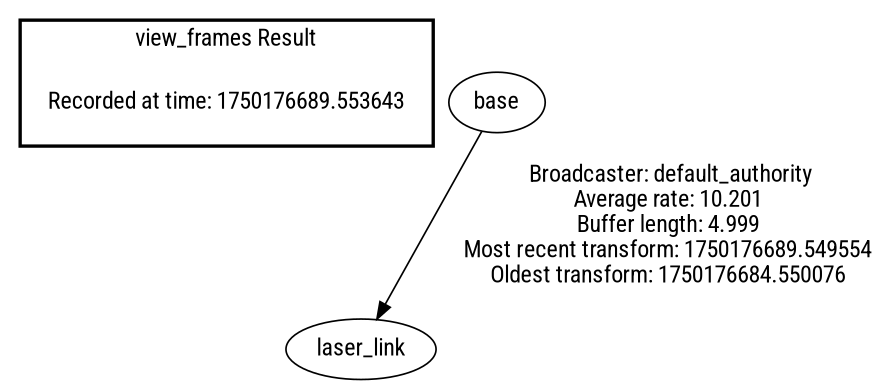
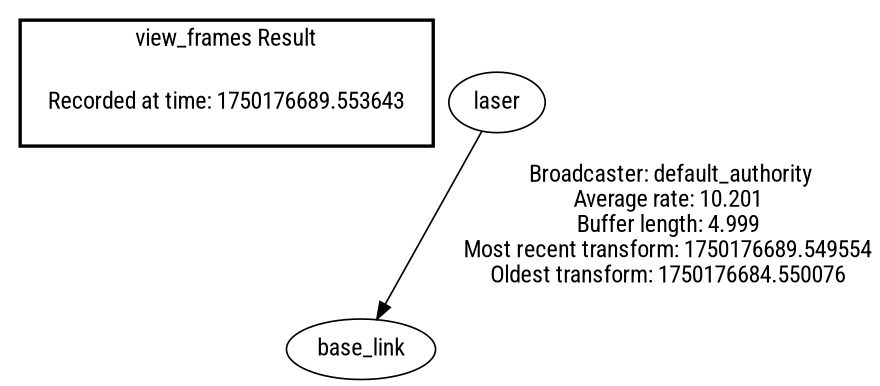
node "base": label "base" -> "laser"
node "laser_link": label "laser_link" -> "base_link"
